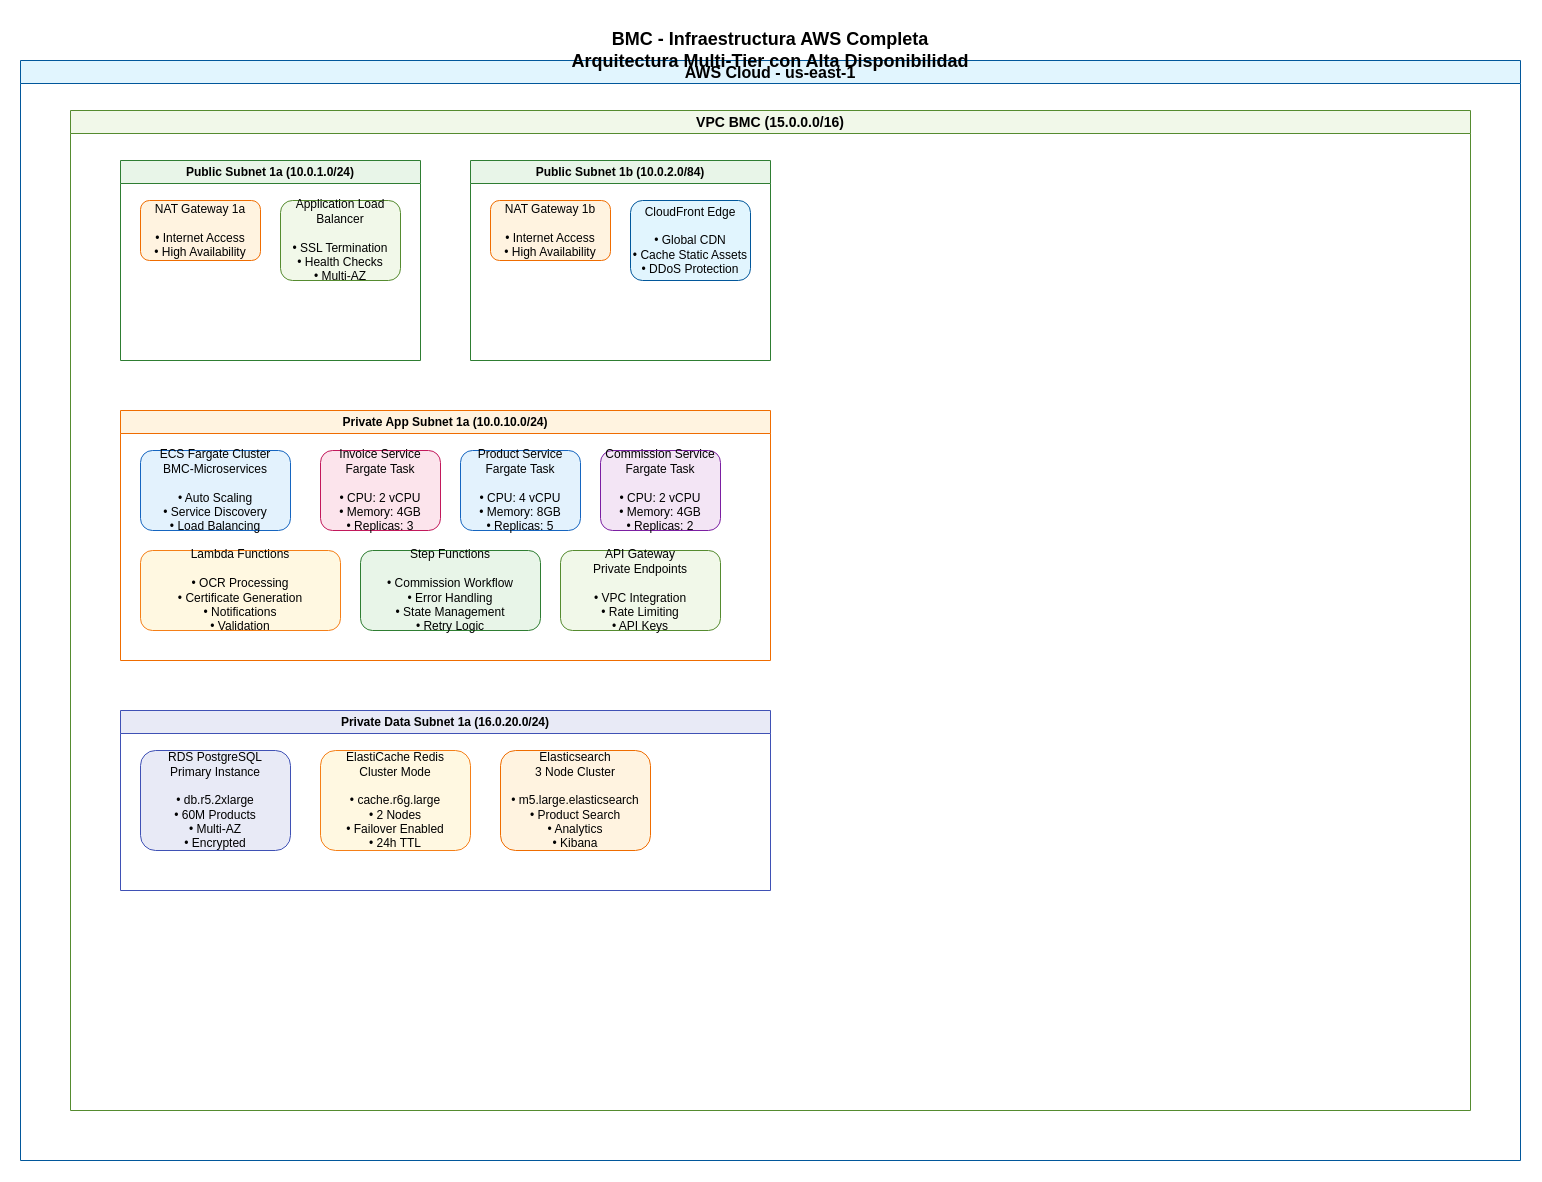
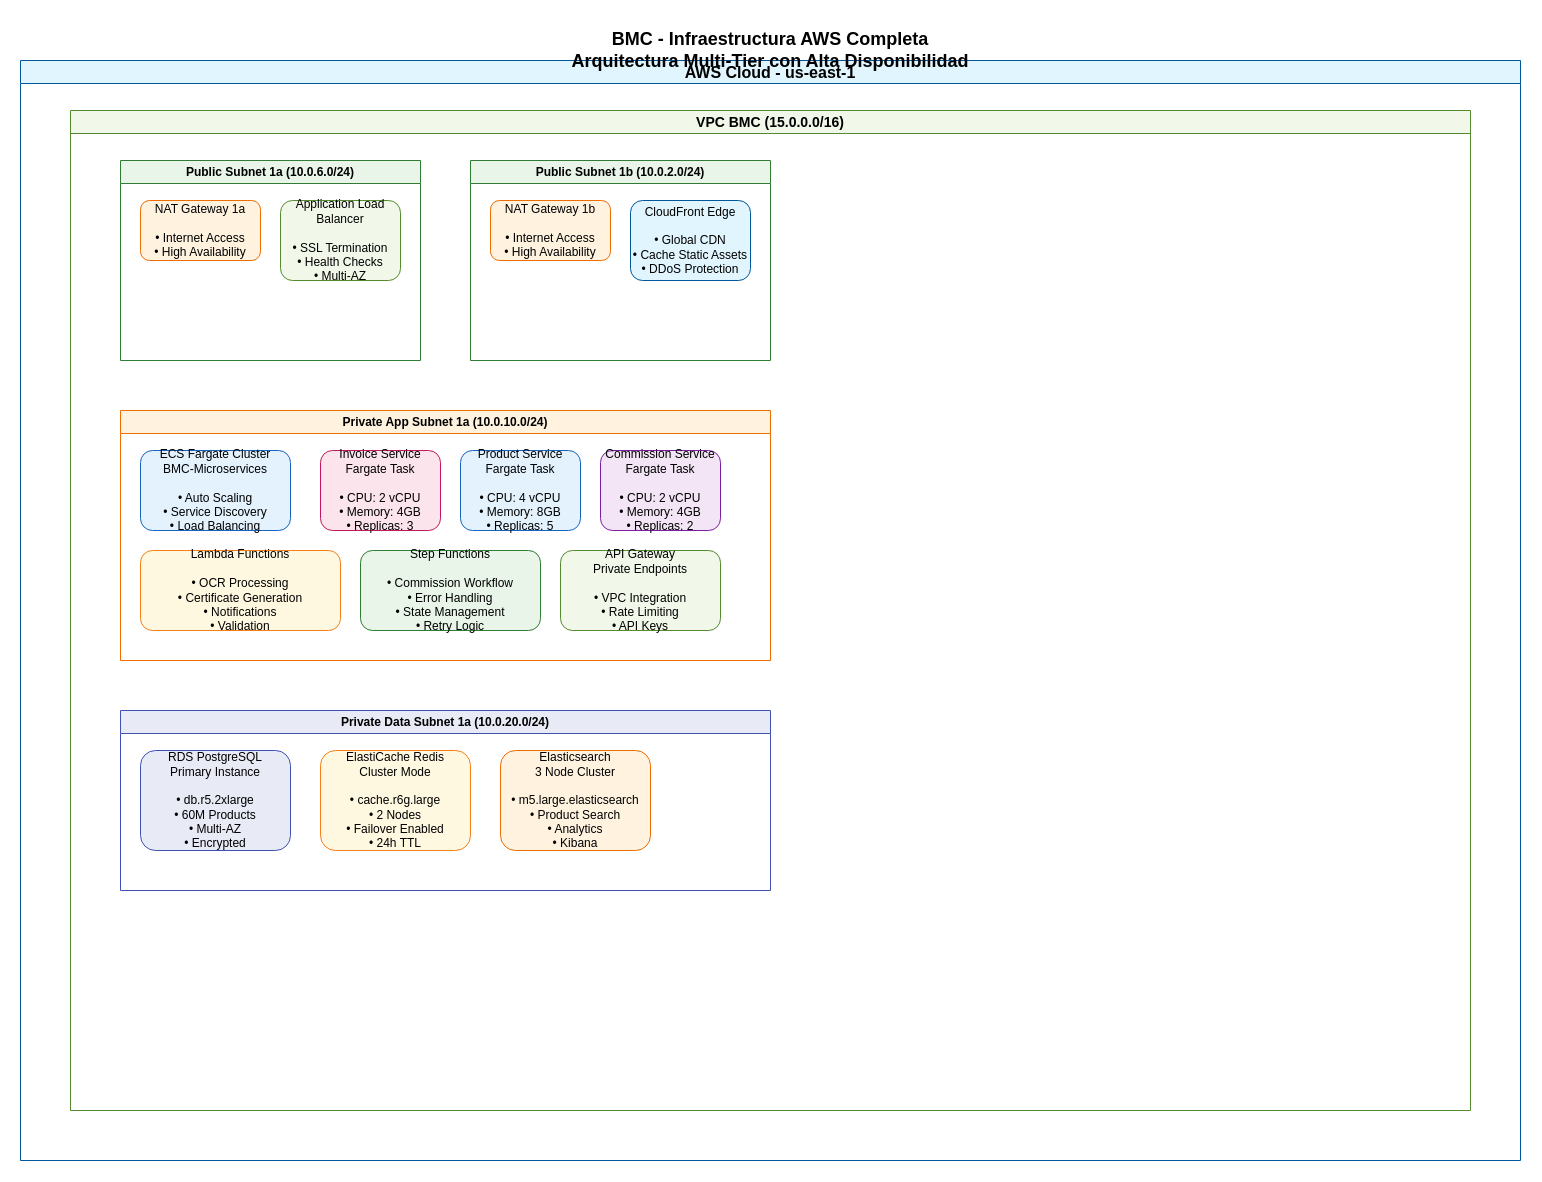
node "Public Subnet 1a (10.0.1.0/24)": label "Public Subnet 1a (10.0.1.0/24)" -> "Public Subnet 1a (10.0.6.0/24)"
node "Public Subnet 1b (10.0.2.0/84)": label "Public Subnet 1b (10.0.2.0/84)" -> "Public Subnet 1b (10.0.2.0/24)"
node "Private Data Subnet 1a (16.0.20.0/24)": label "Private Data Subnet 1a (16.0.20.0/24)" -> "Private Data Subnet 1a (10.0.20.0/24)"
